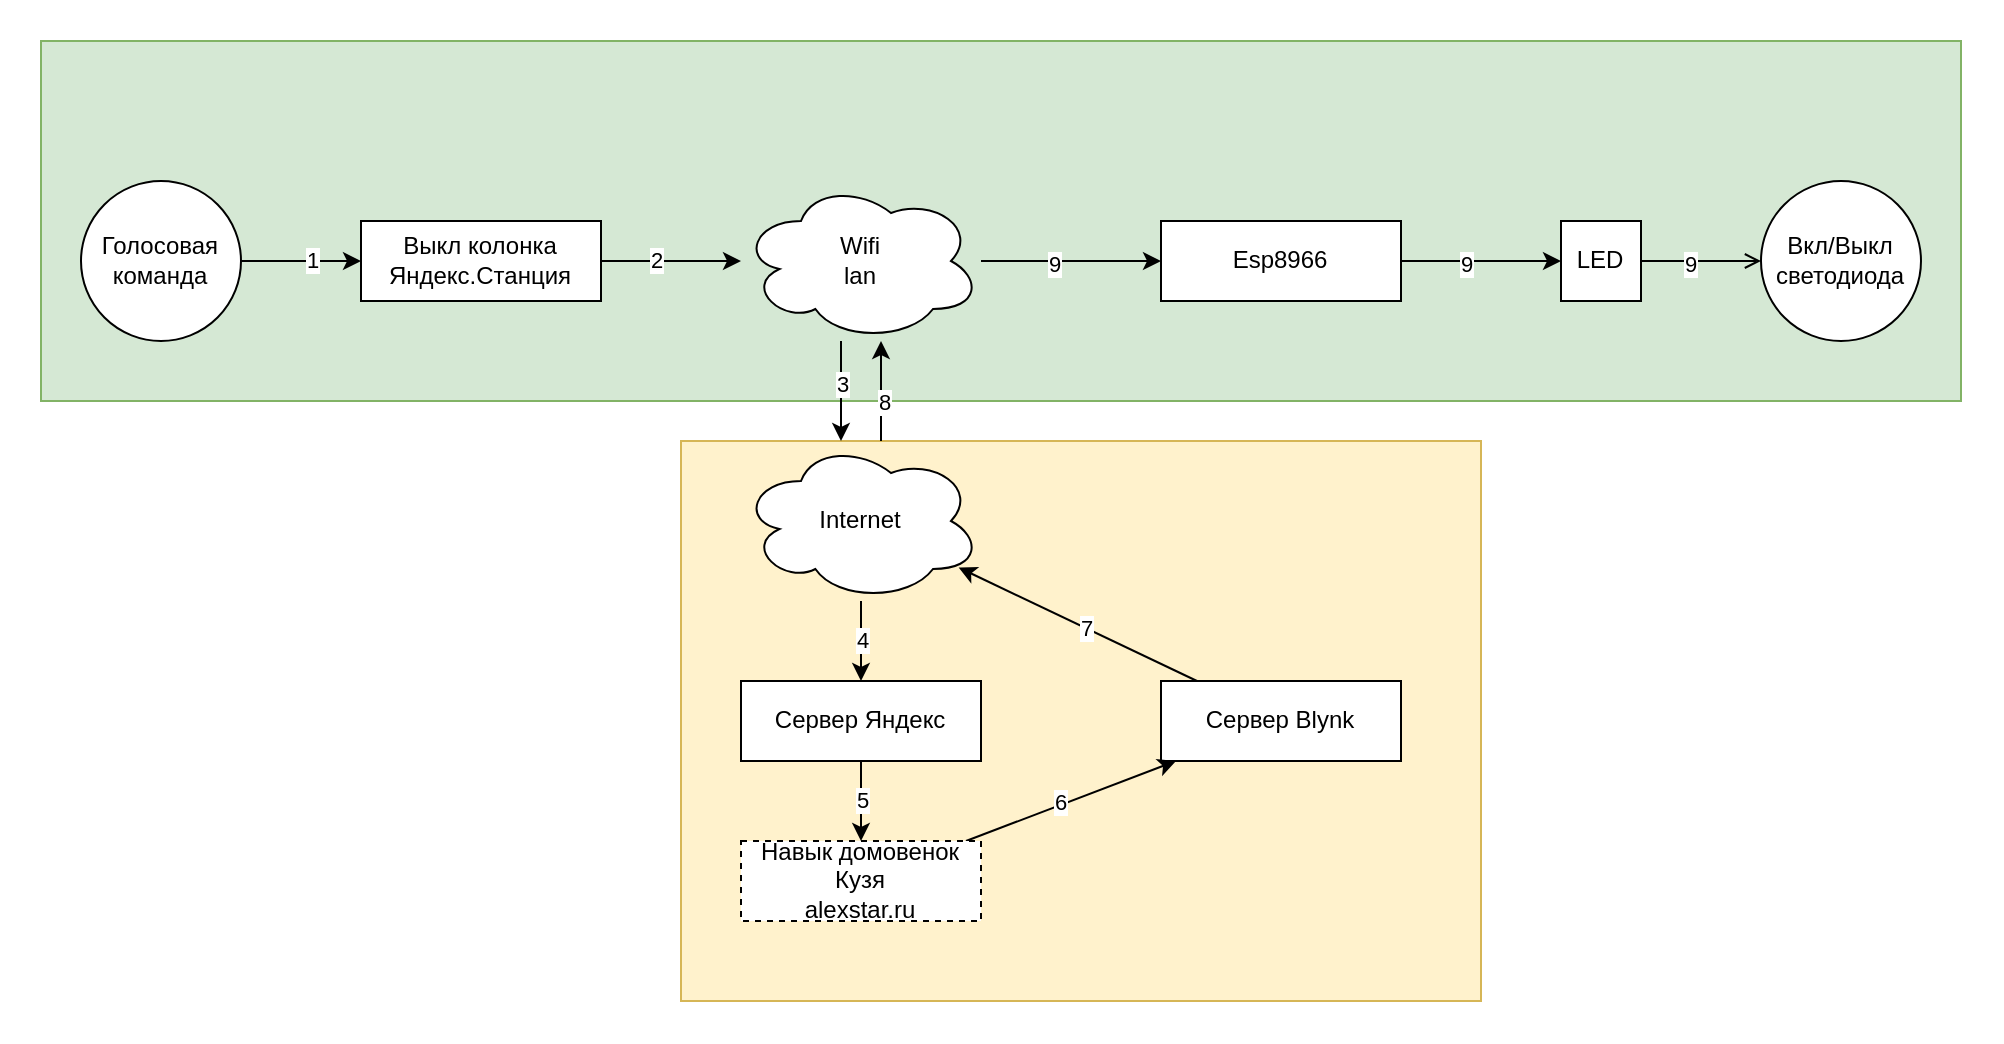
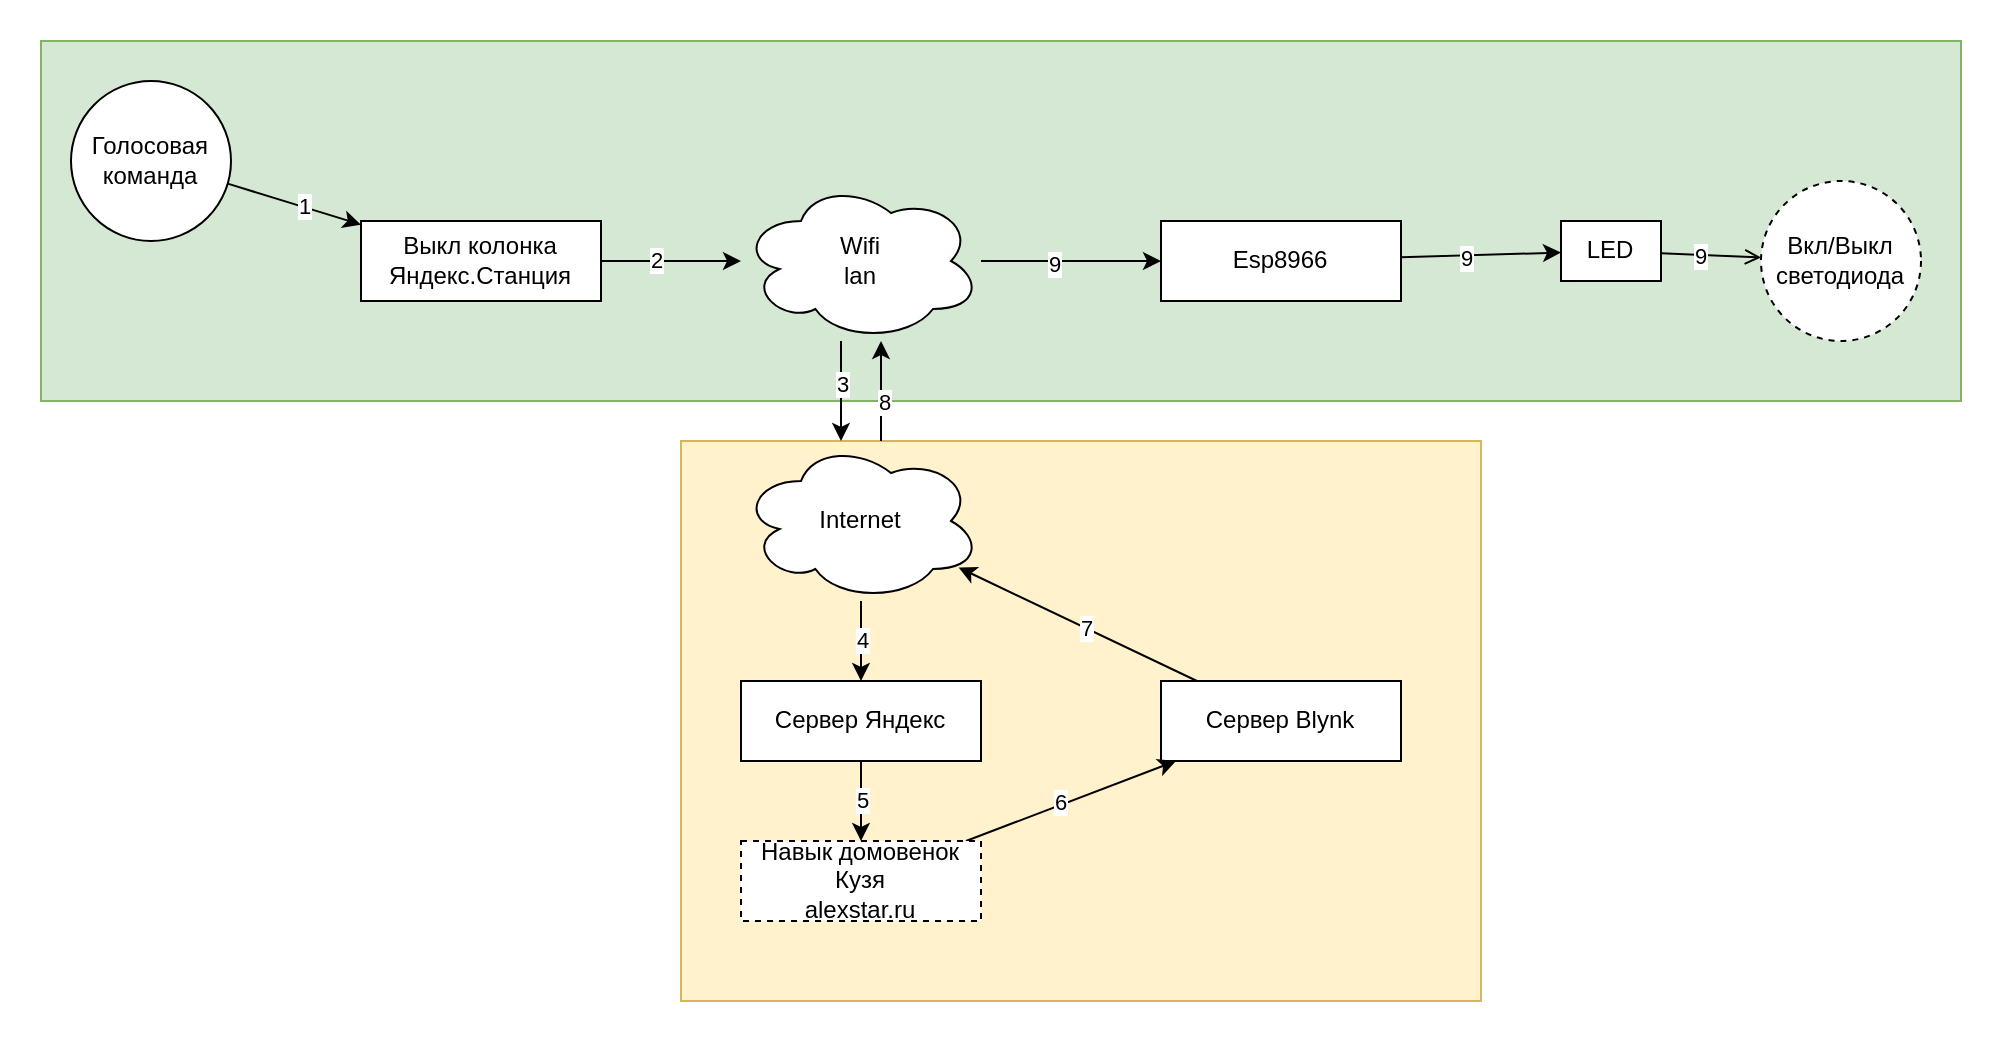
node "Голосовая команда": moved (161, 261) -> (151, 161)
node "LED": size 80x80 -> 100x60
node "Вкл/Выкл светодиода": style solid -> dashed
